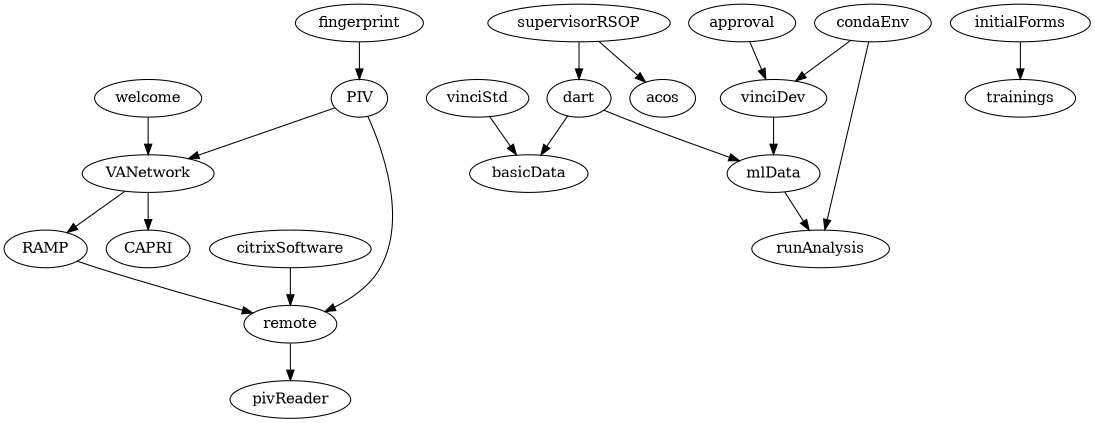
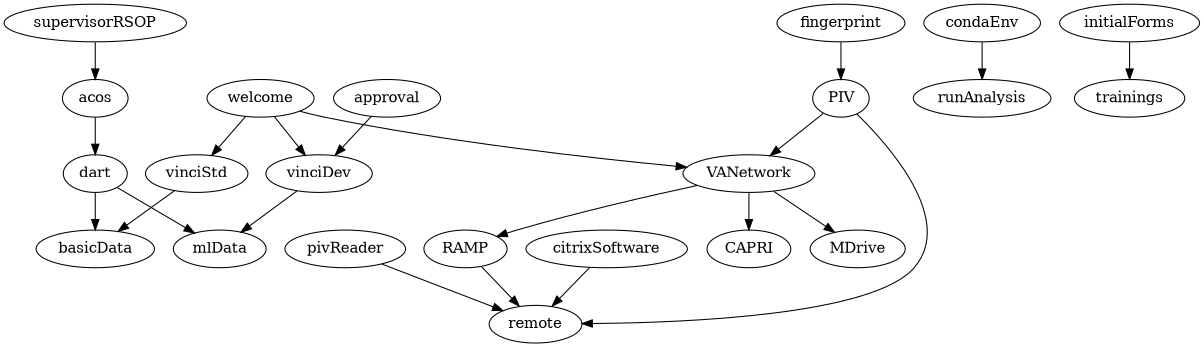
edge "supervisorRSOP" -> "dart": now "acos" -> "dart"
edge "condaEnv" -> "vinciDev": now "welcome" -> "vinciDev"
edge "welcome" -> "vinciStd": added
edge "mlData" -> "runAnalysis": removed
node "MDrive": added
edge "remote" -> "pivReader": reversed
